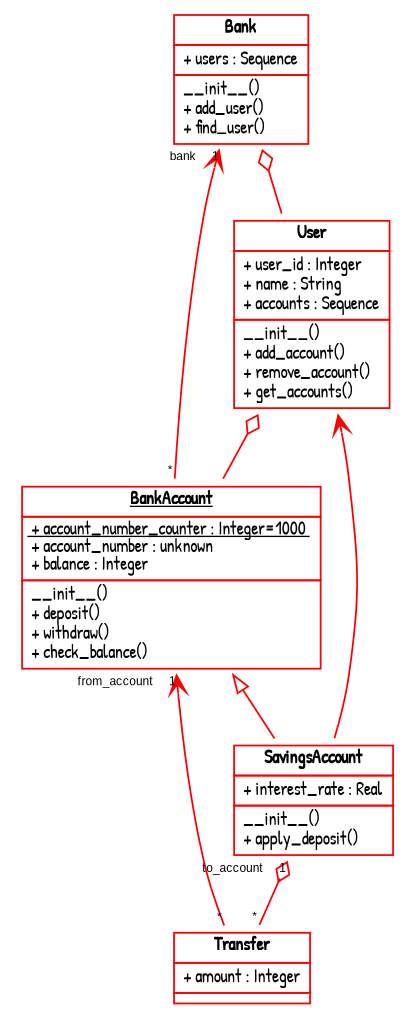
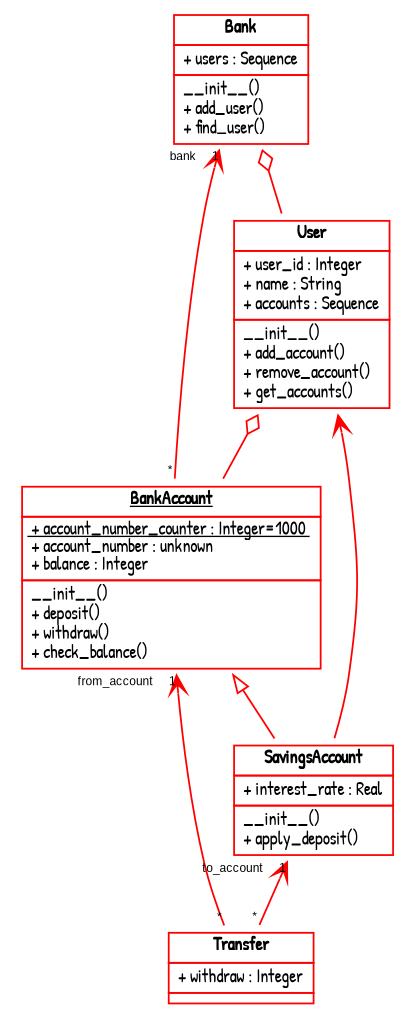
edge "Transfer" -> "SavingsAccount": arrowhead odiamond -> vee
node "Transfer": text "+ amount : Integer" -> "+ withdraw : Integer"
